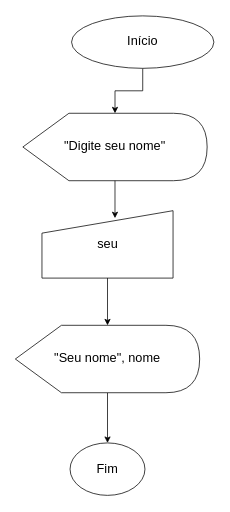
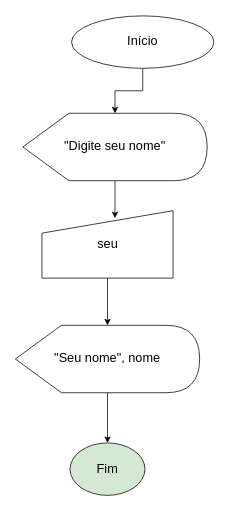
node "Fim": fillcolor #ffffff -> #d5e8d4
